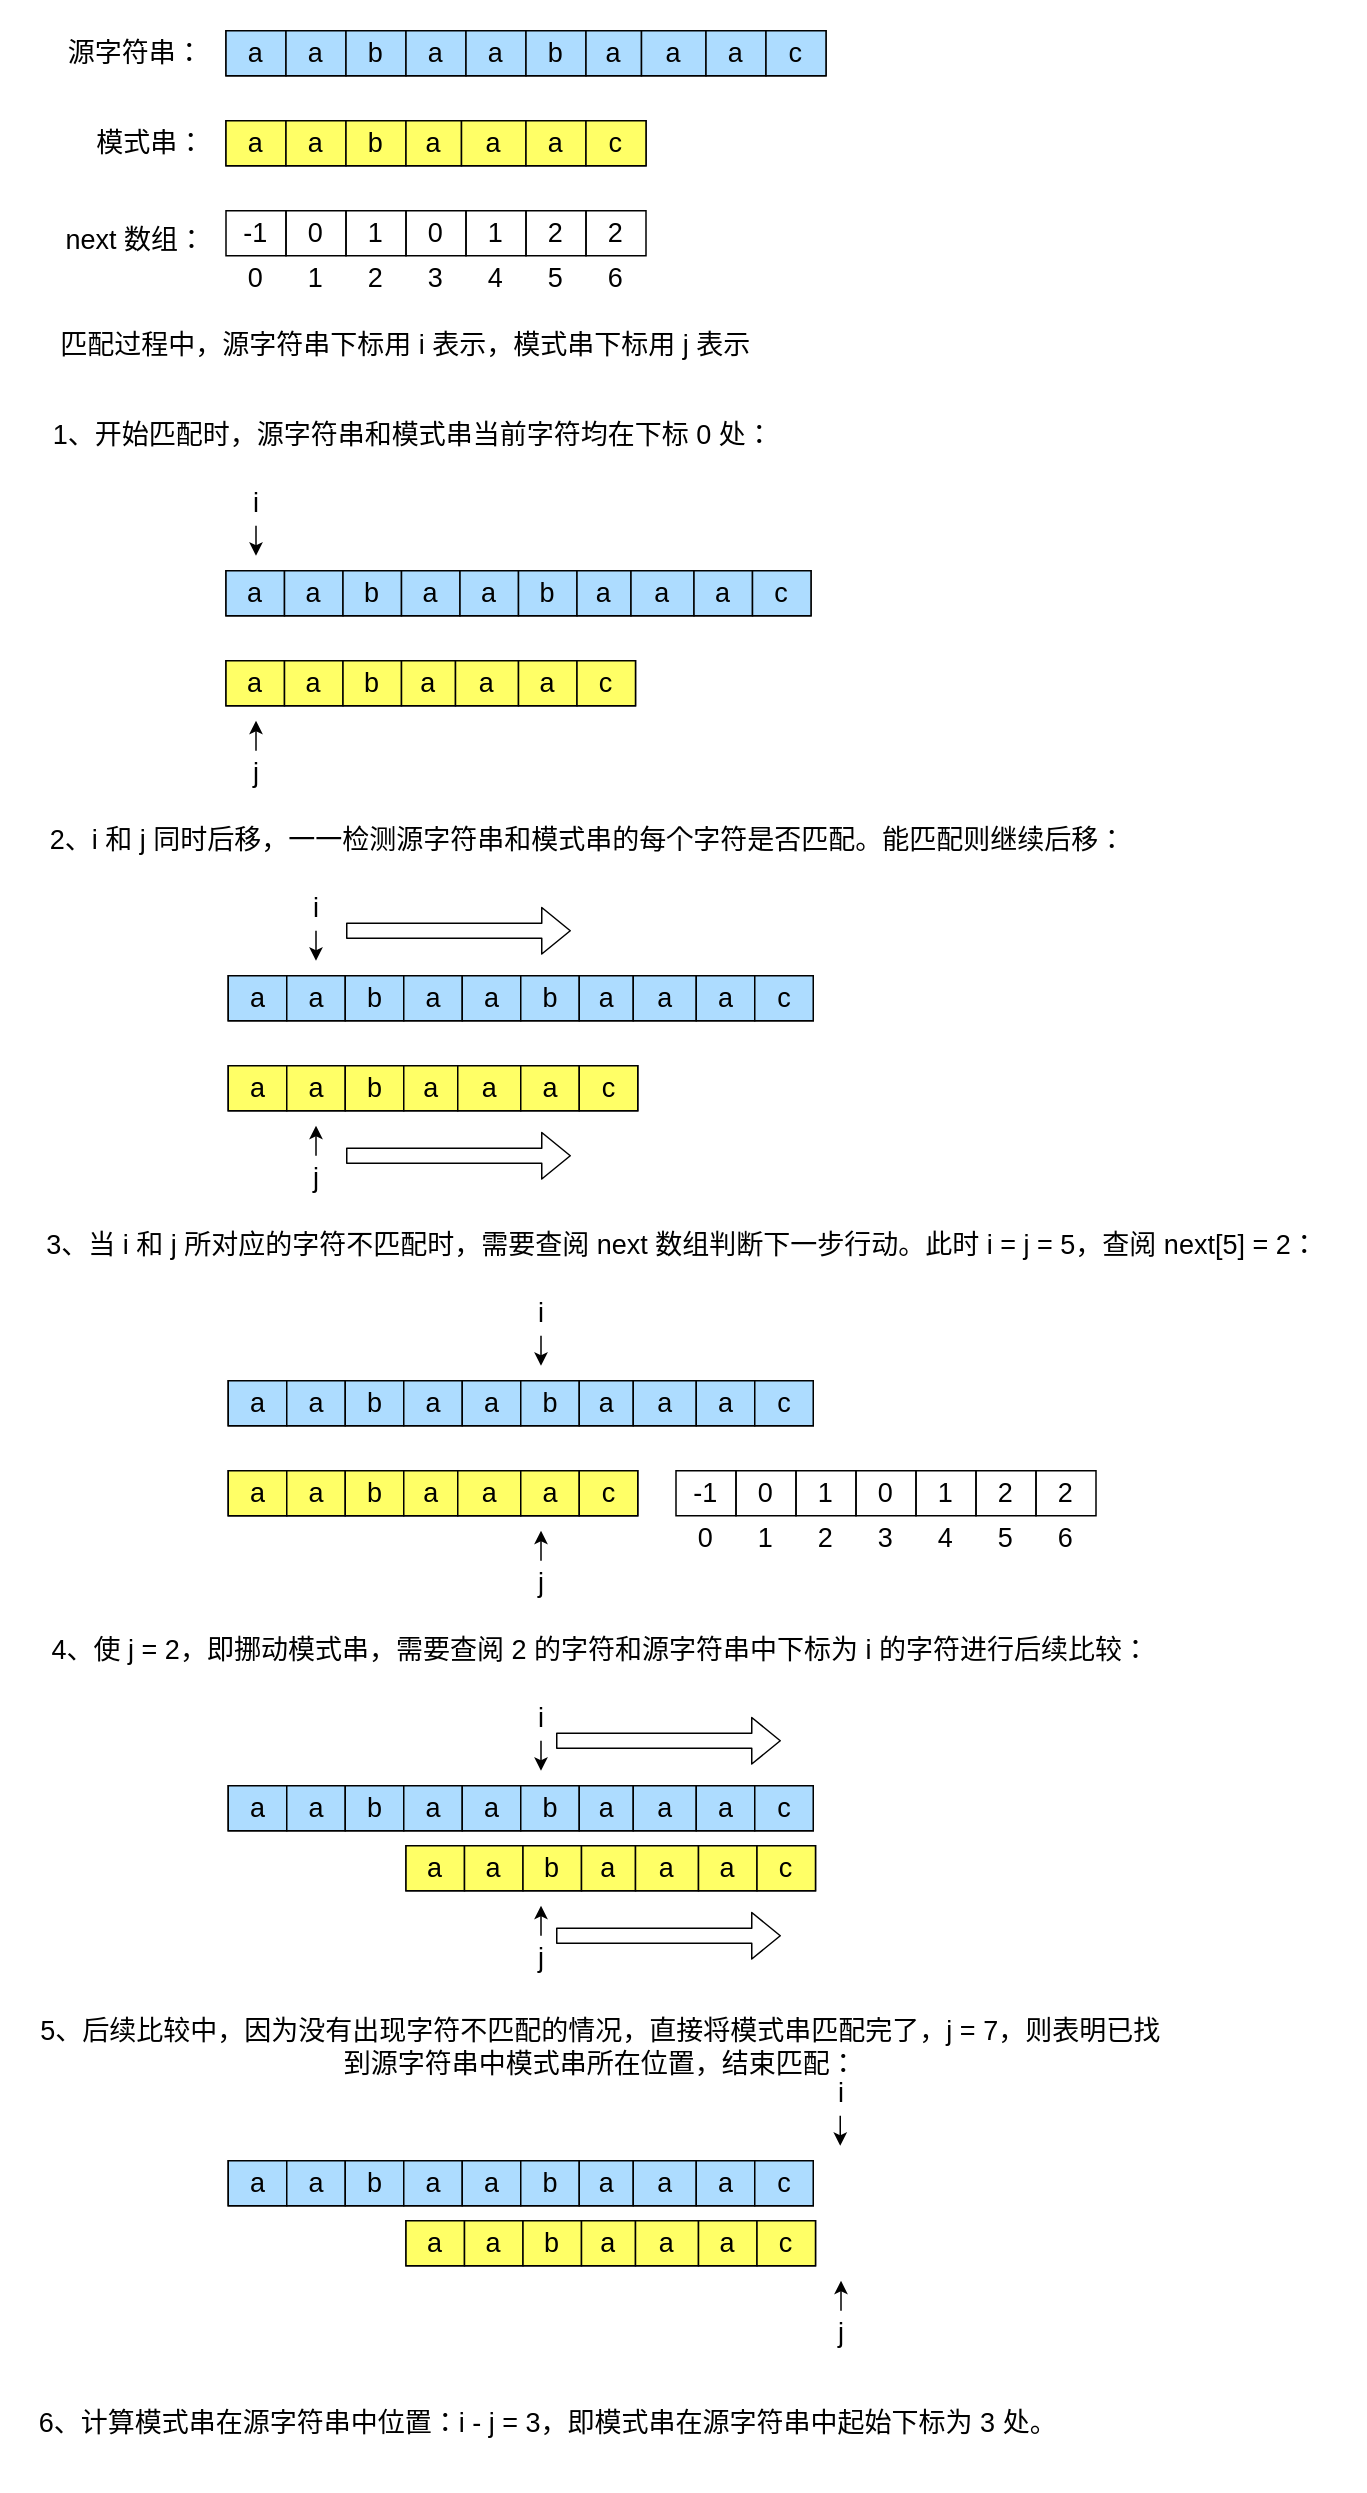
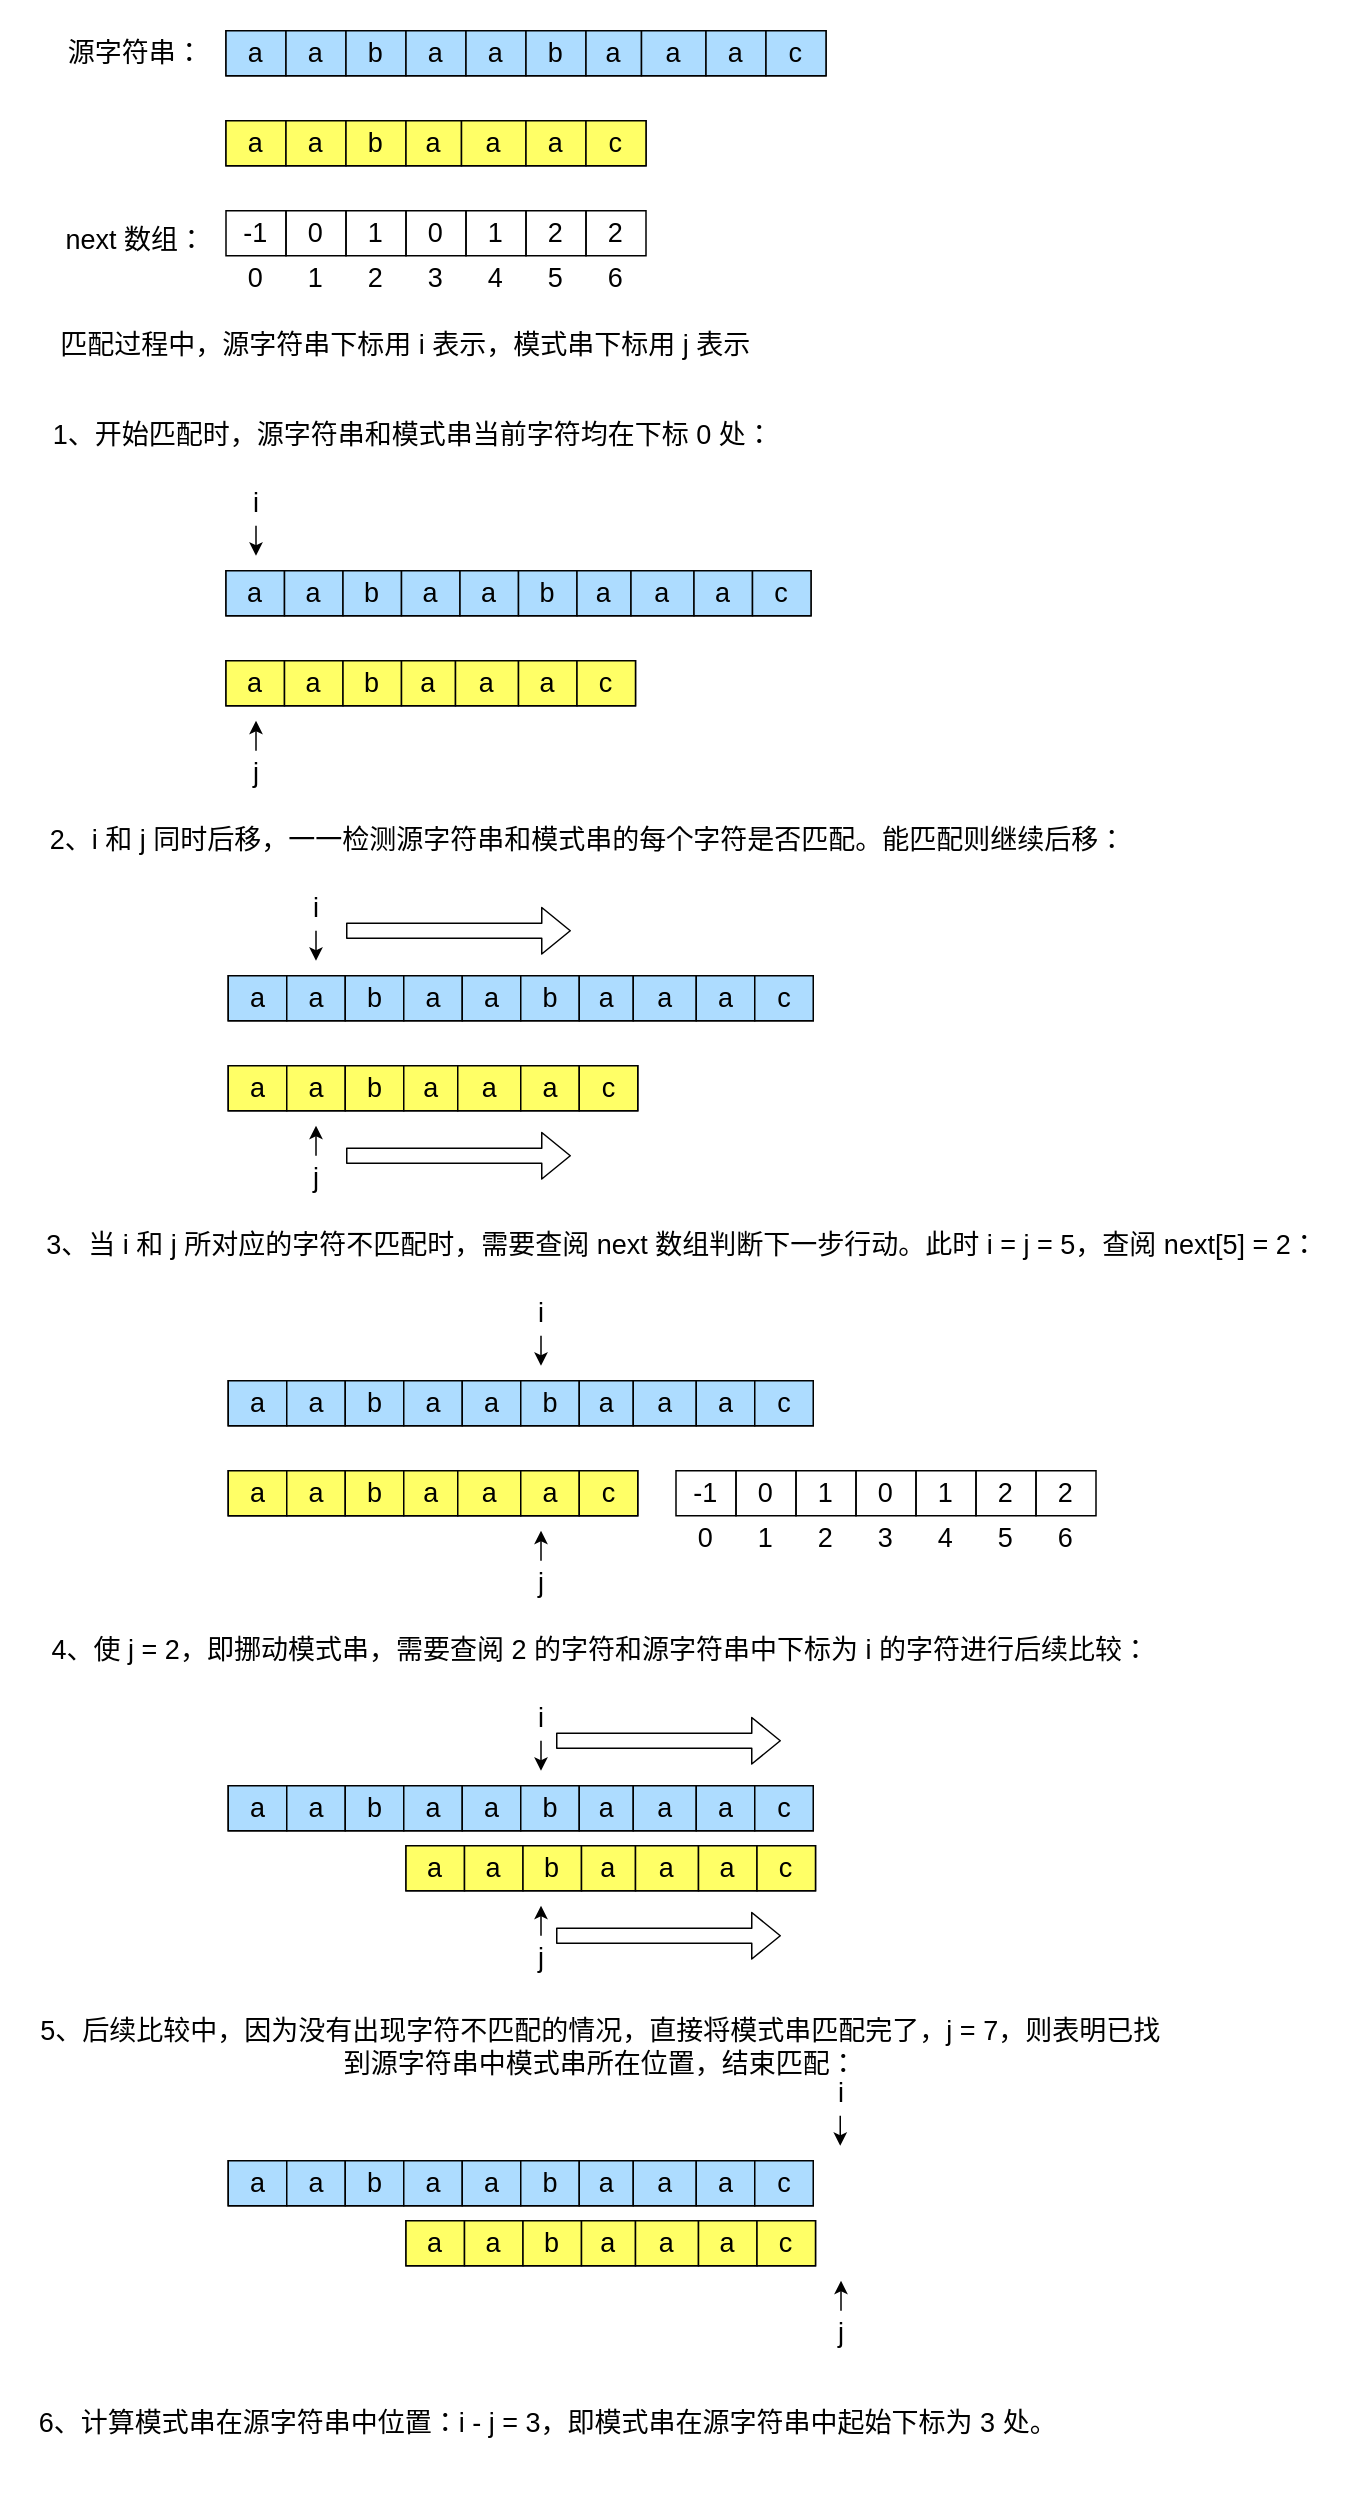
node "模式串：": removed
